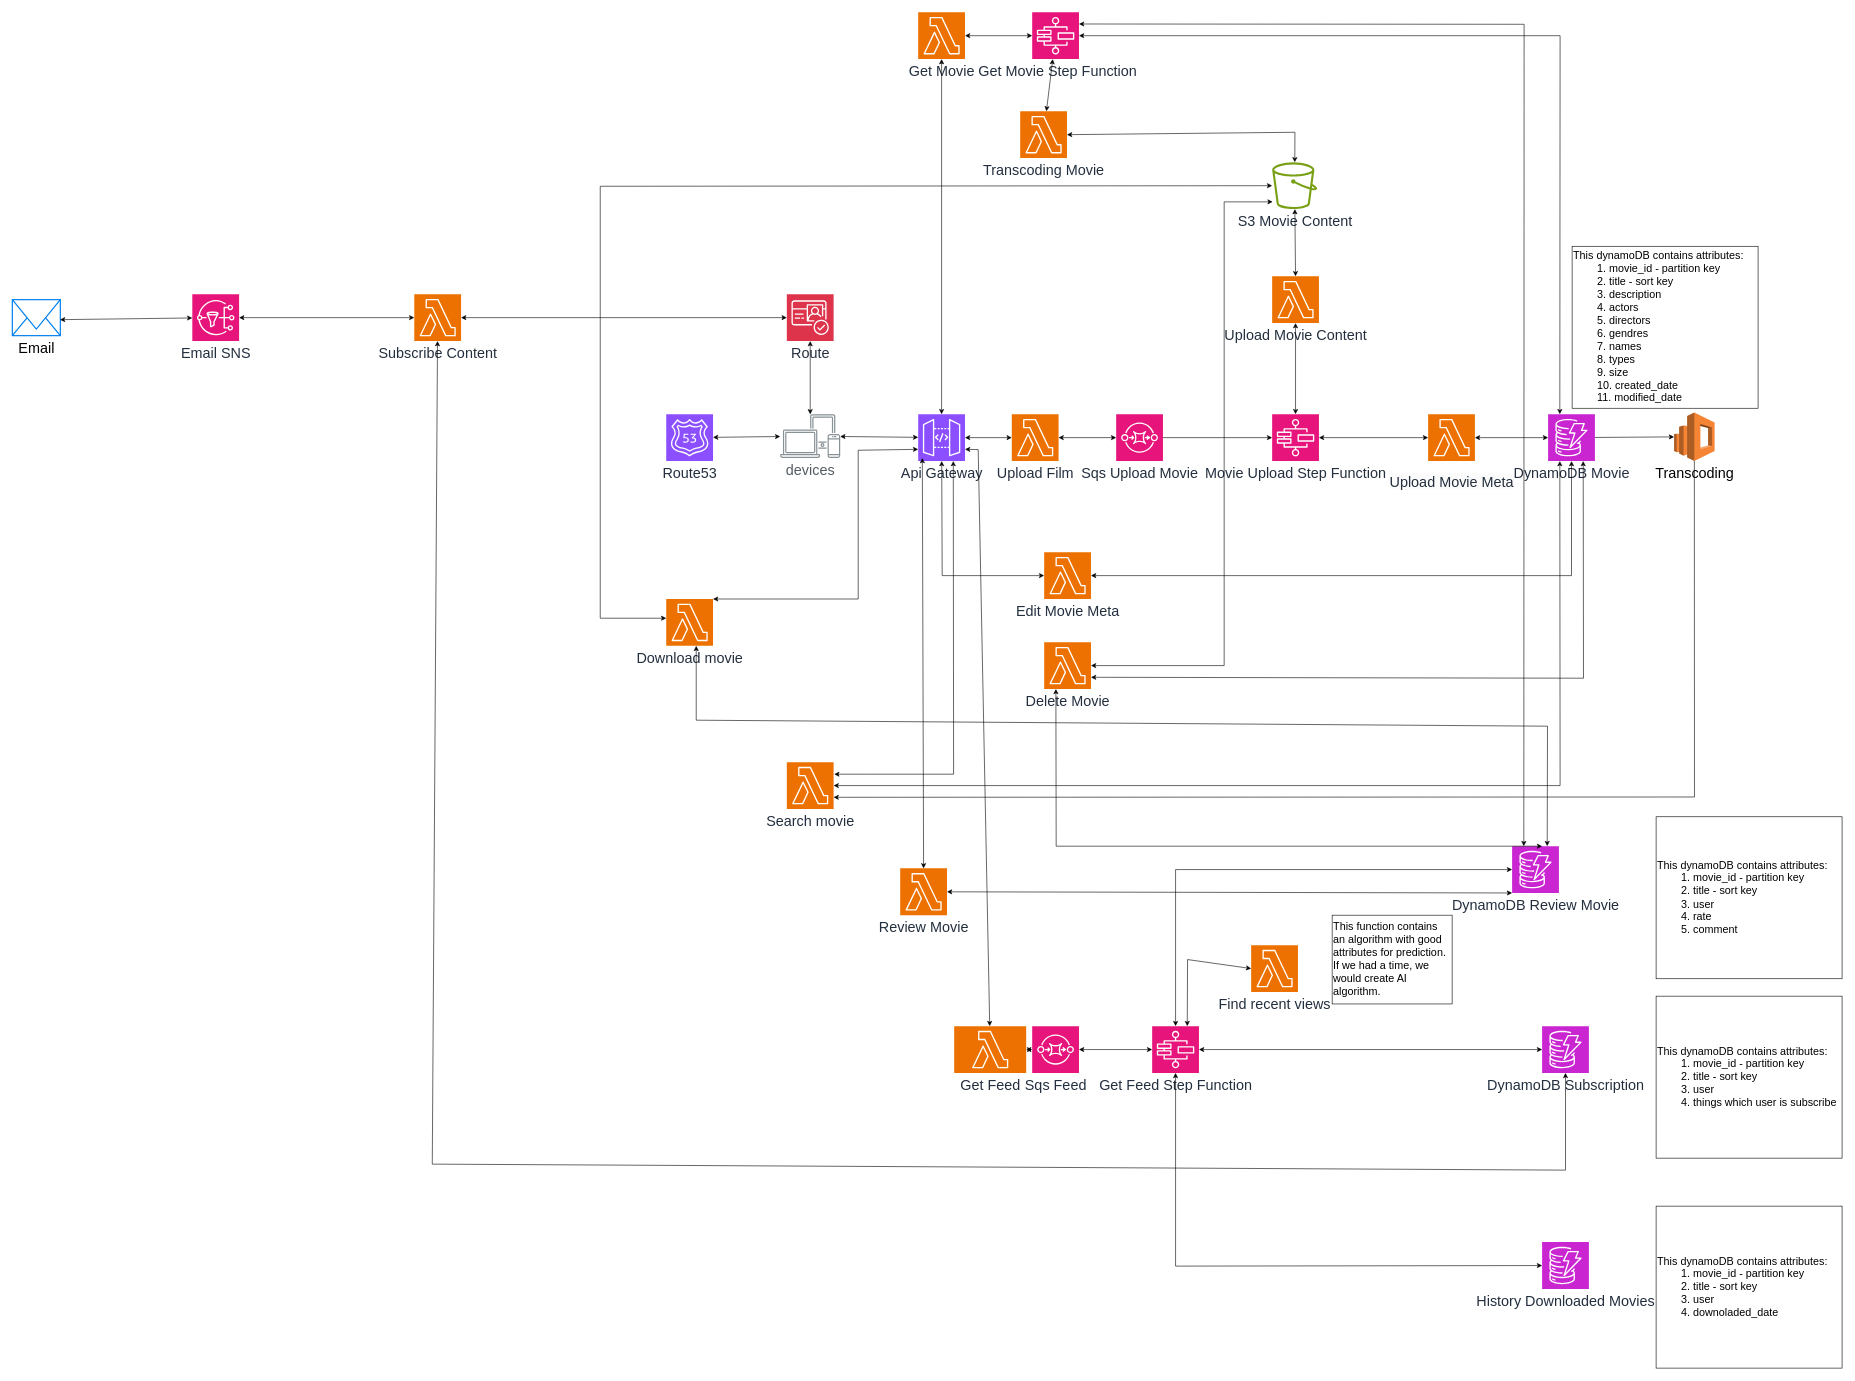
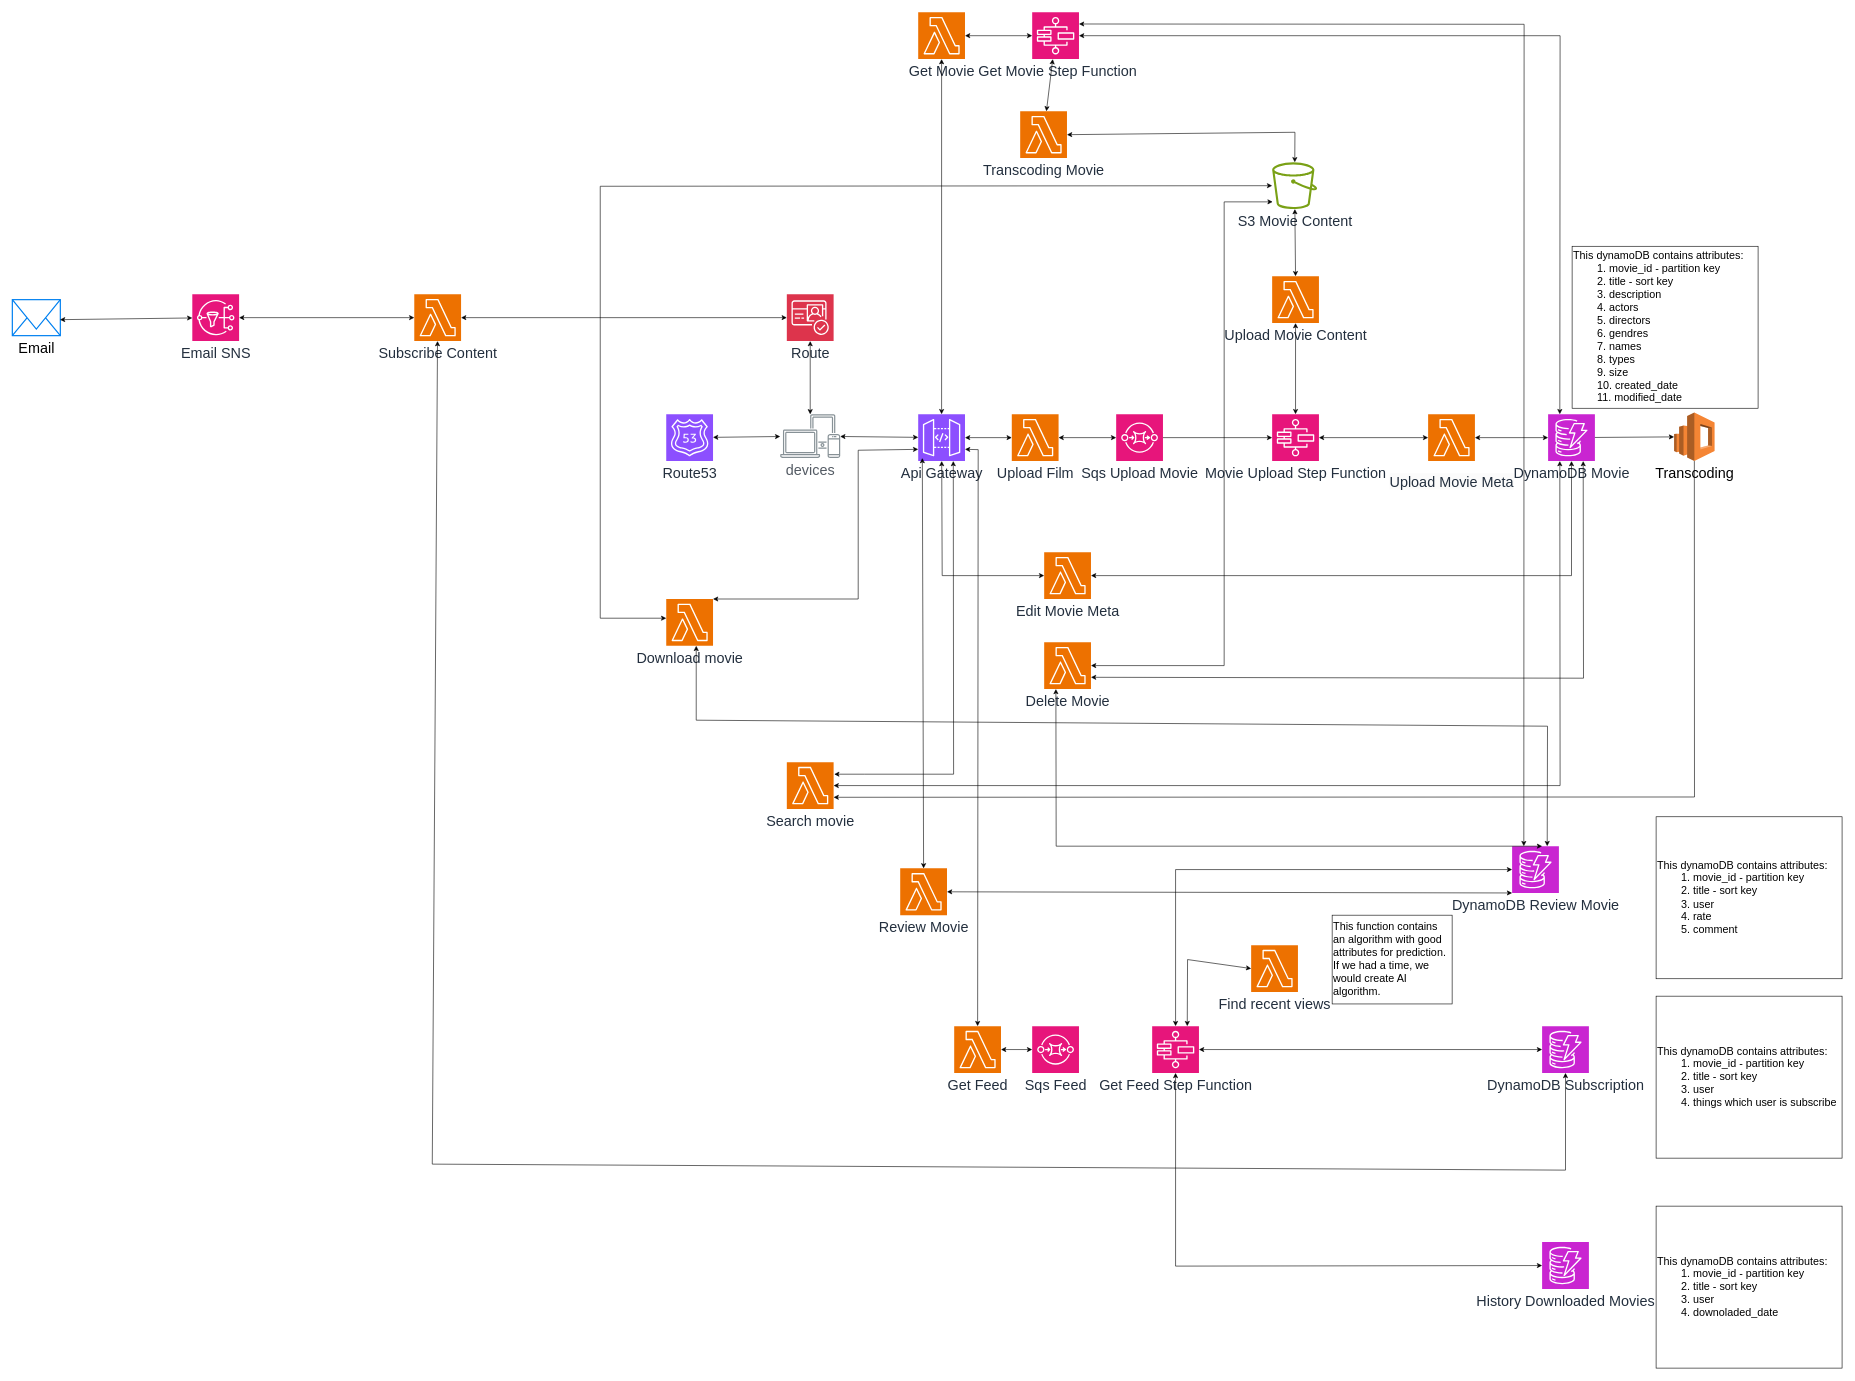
node "Get Feed": size 72x47 -> 47x47
edge "Sqs Feed" -- "Get Feed Step Function": removed
